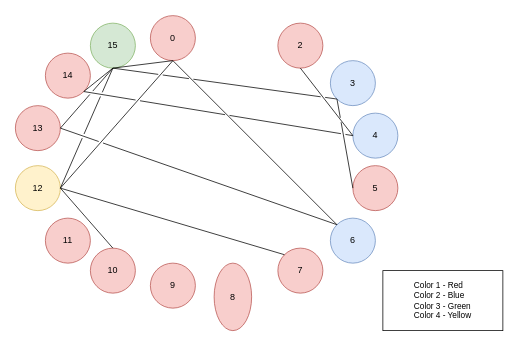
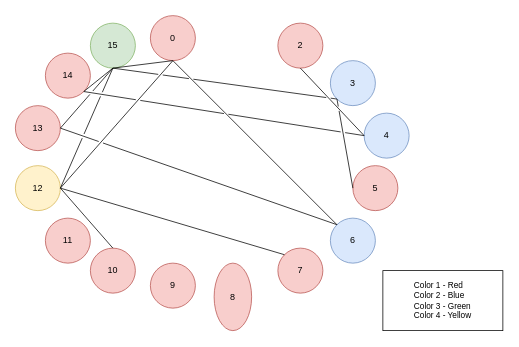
node "4": moved (375, 135) -> (387, 135)
